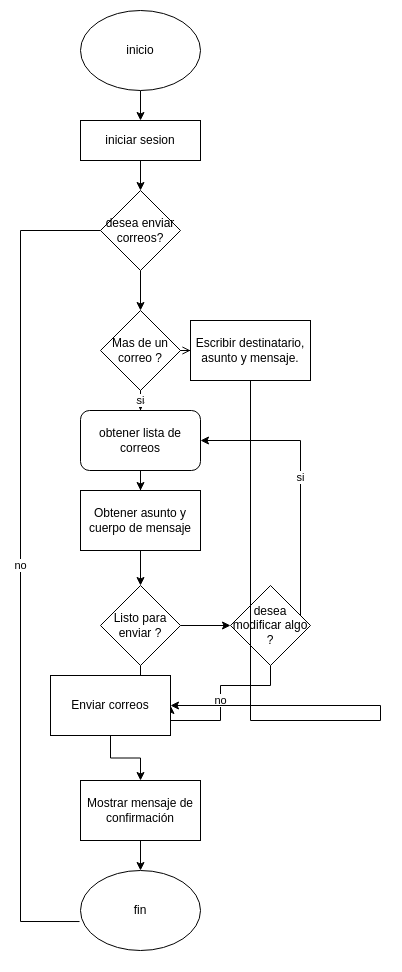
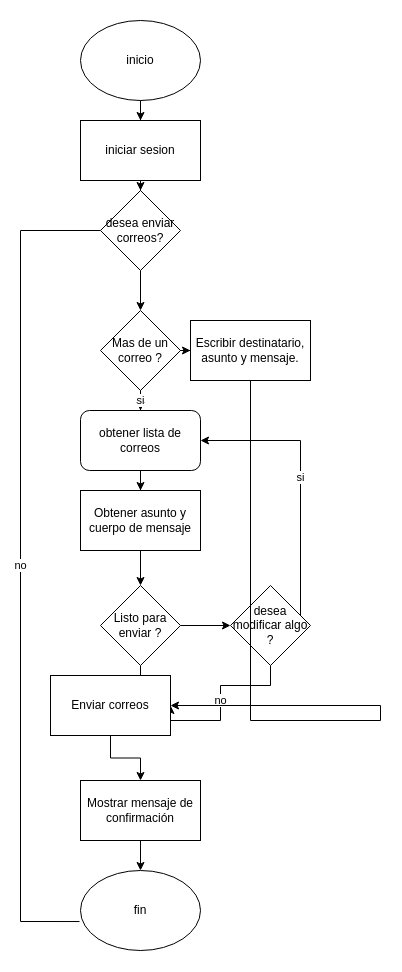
node "inicio": moved (141, 51) -> (141, 61)
node "iniciar sesion": size 120x40 -> 120x60
edge "Mas de un correo ?" -> "Escribir destinatario, asunto y mensaje.": arrowhead open -> classic
